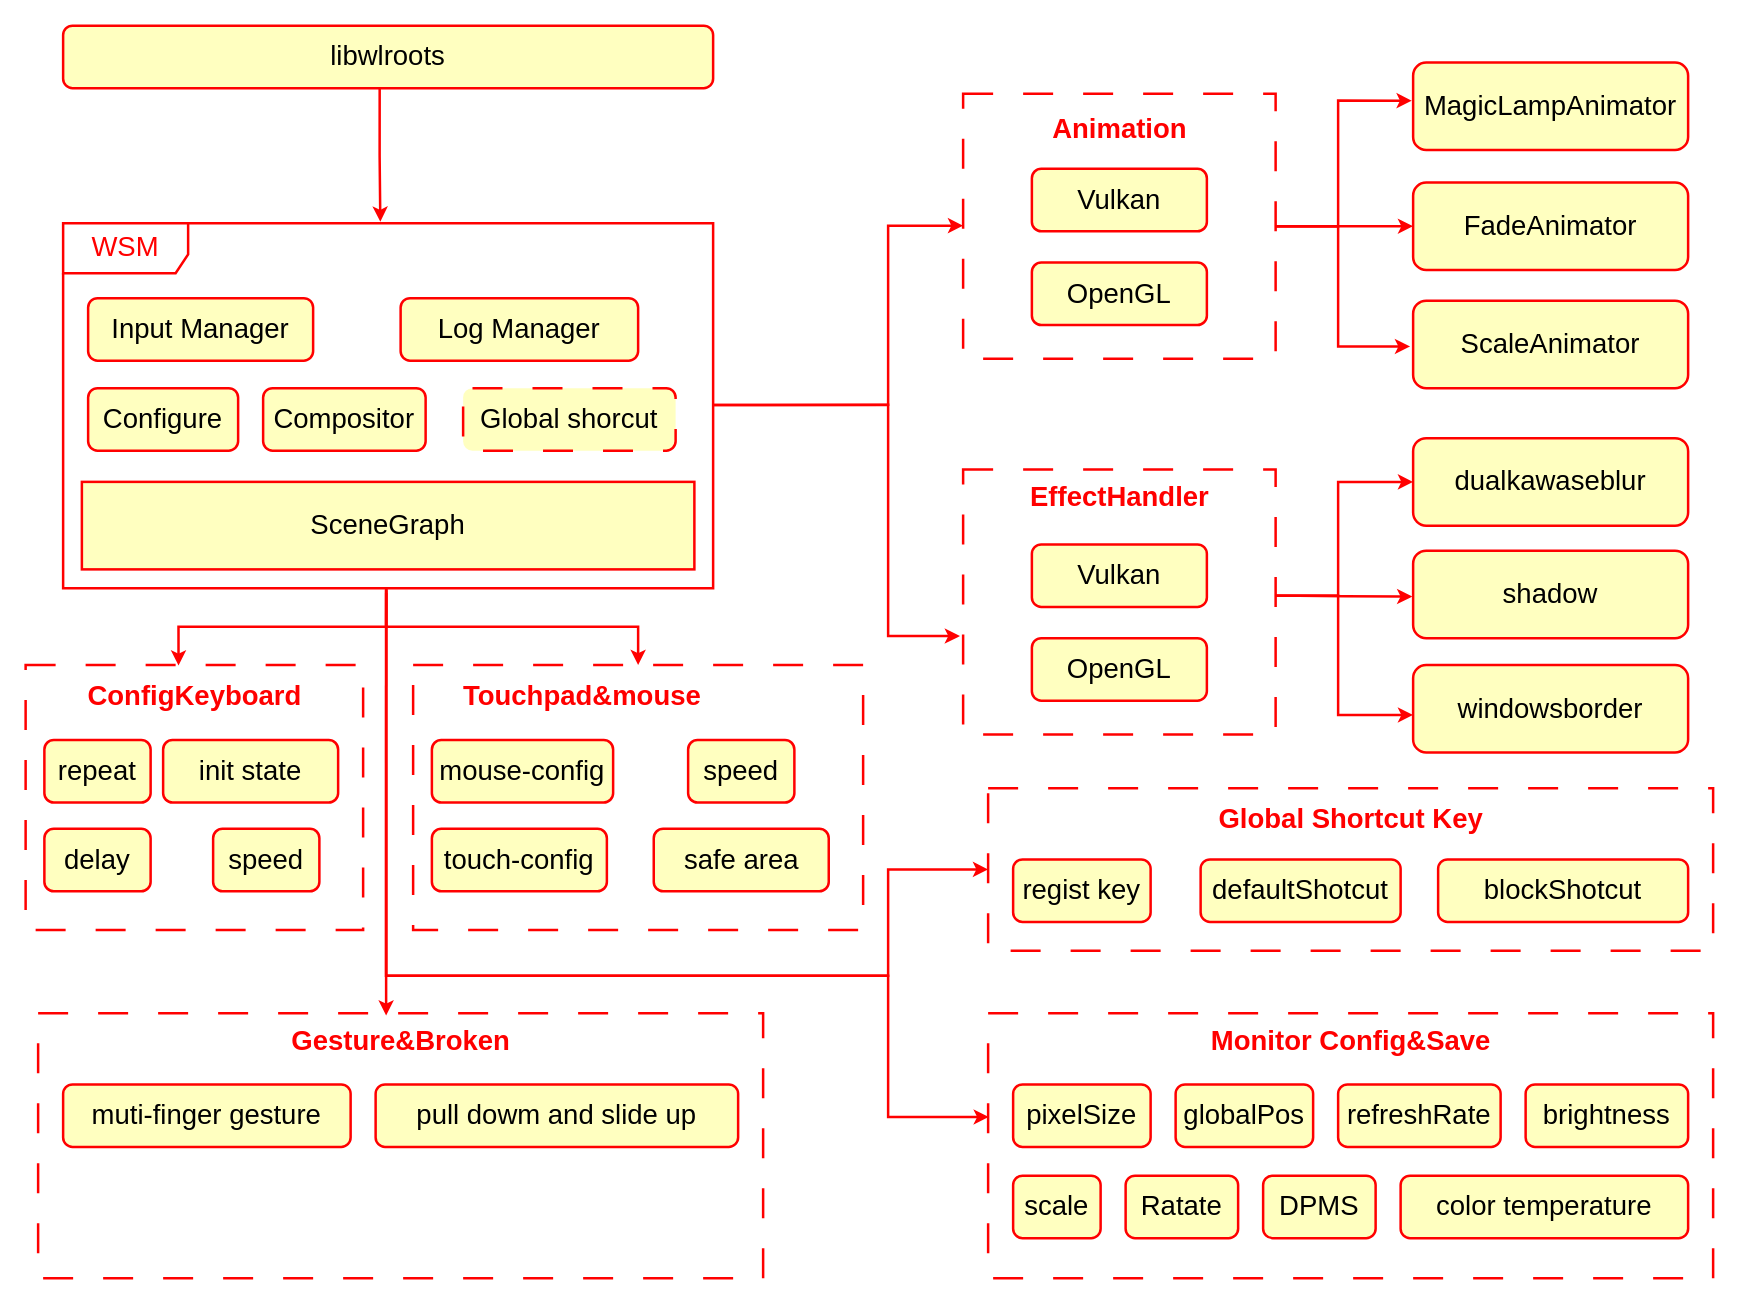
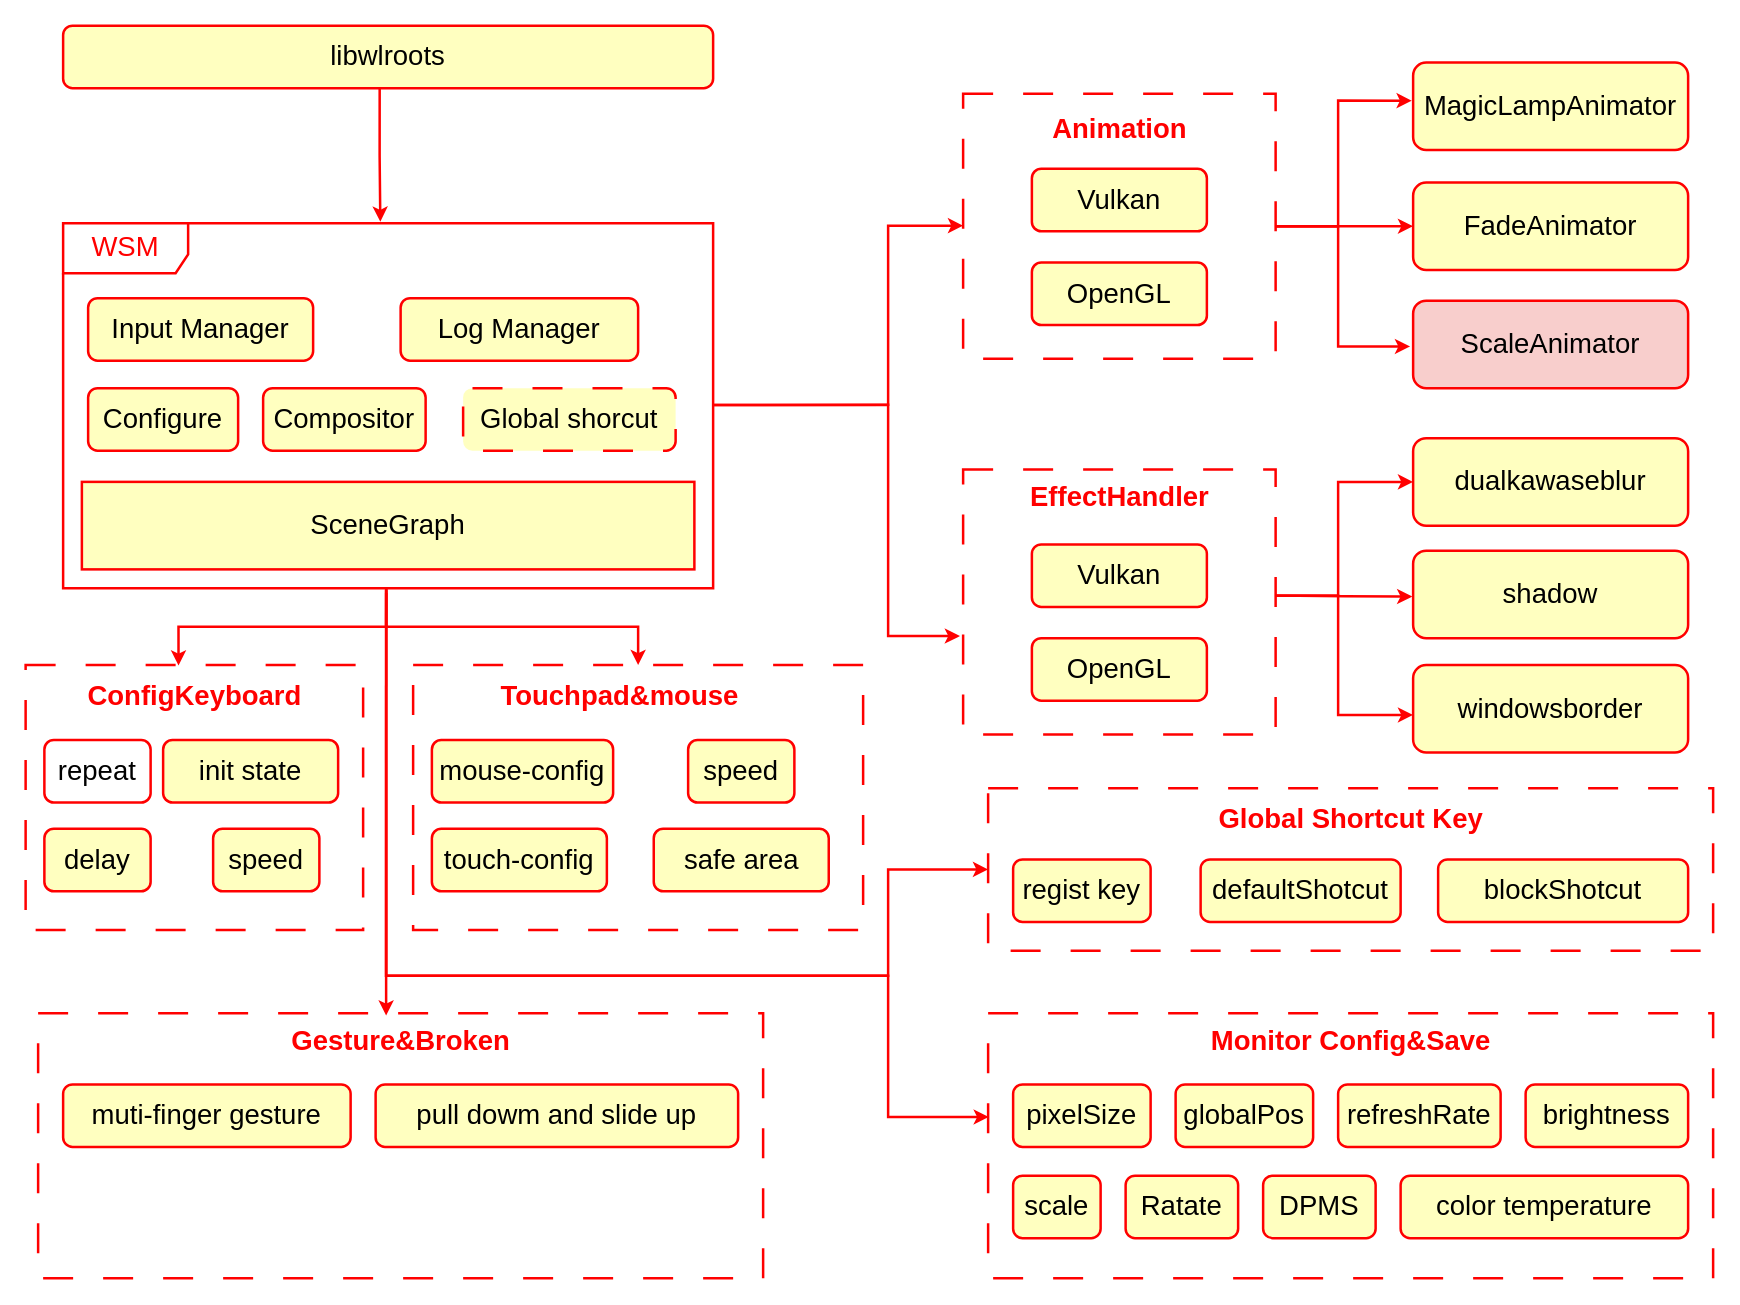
node "ScaleAnimator": fillcolor #ffffc0 -> #f8cecc
node "Touchpad&mouse": moved (582, 696) -> (619, 696)
node "repeat": fillcolor #ffffc0 -> #ffffff
